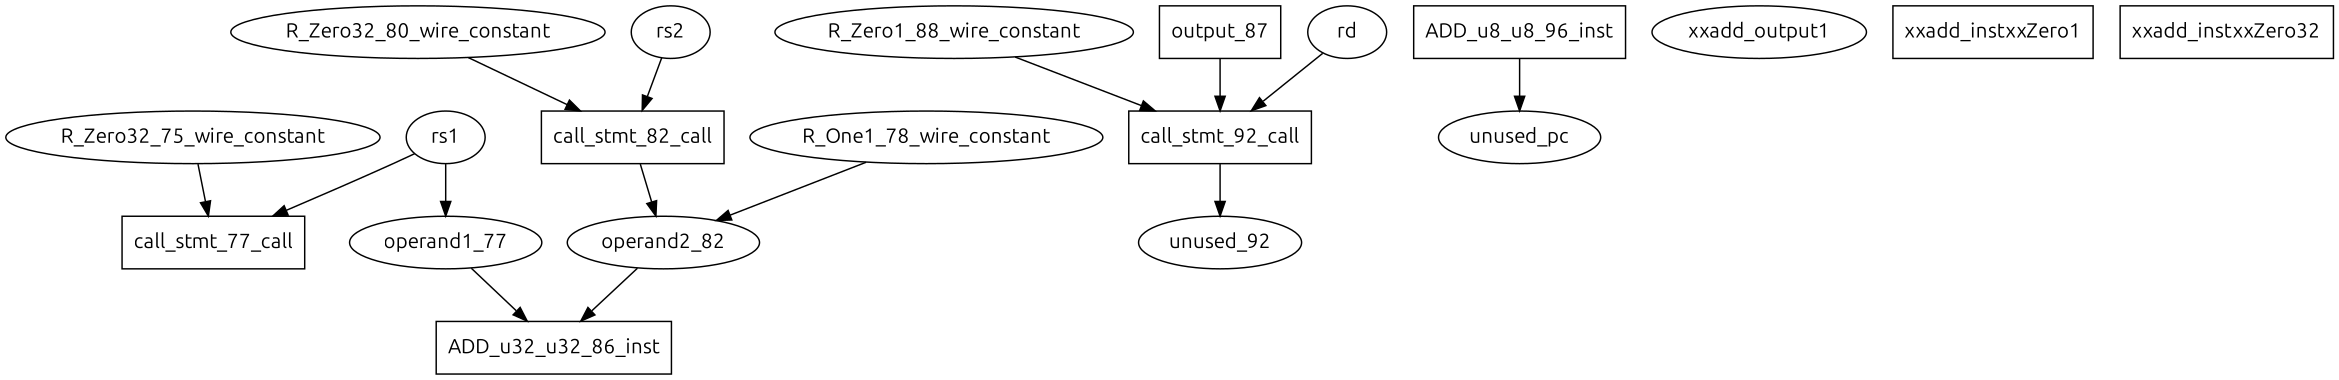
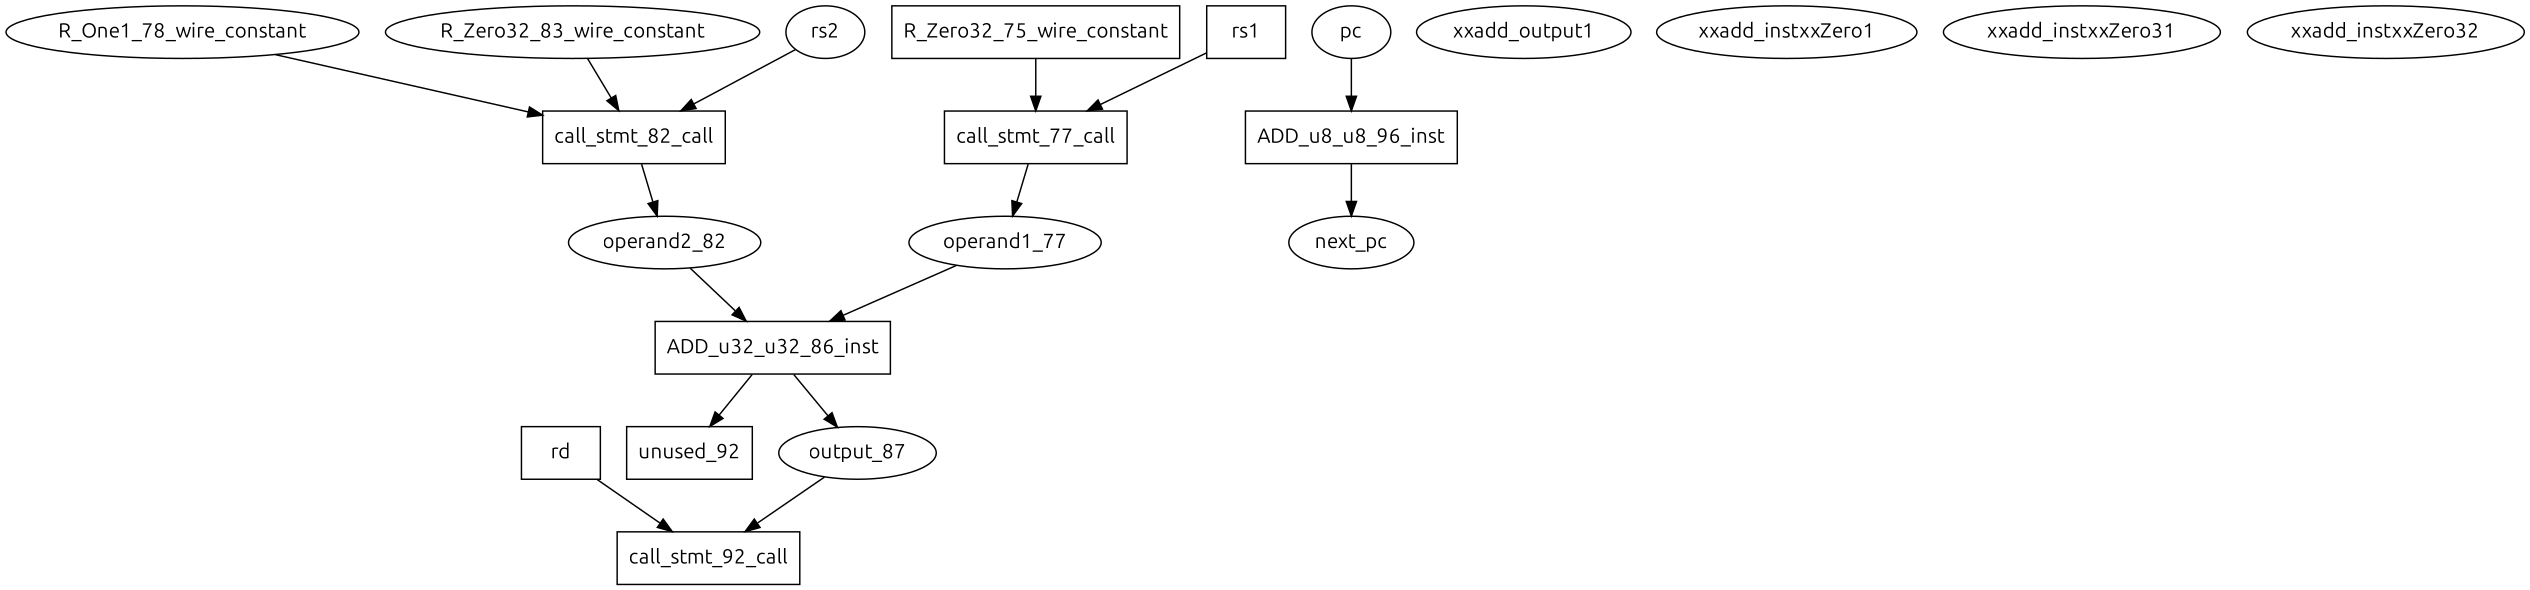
node "R_Zero32_80_wire_constant": label "R_Zero32_80_wire_constant" -> "R_Zero32_83_wire_constant"
node "R_Zero1_88_wire_constant": removed
node "output_87": shape box -> ellipse
node "rd": shape ellipse -> box
node "pc": added
node "xxadd_instxxZero1": shape box -> ellipse
node "xxadd_instxxZero31": added
node "xxadd_instxxZero32": shape box -> ellipse
node "R_Zero32_75_wire_constant": shape ellipse -> box
node "rs1": shape ellipse -> box
node "unused_pc": label "unused_pc" -> "next_pc"
edge "rs1" -> "operand1_77": now "call_stmt_77_call" -> "operand1_77"
edge "call_stmt_92_call" -> "unused_92": now "ADD_u32_u32_86_inst" -> "unused_92"
edge "R_One1_78_wire_constant" -> "operand2_82": now "R_One1_78_wire_constant" -> "call_stmt_82_call"
node "unused_92": shape ellipse -> box
edge "ADD_u32_u32_86_inst" -> "output_87": added
